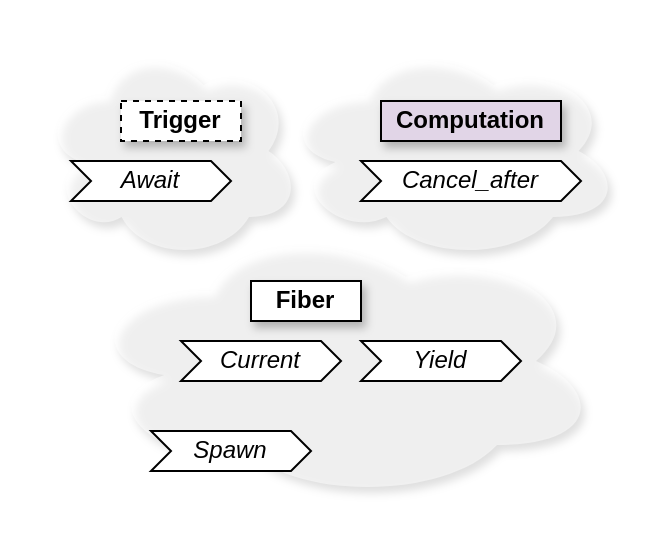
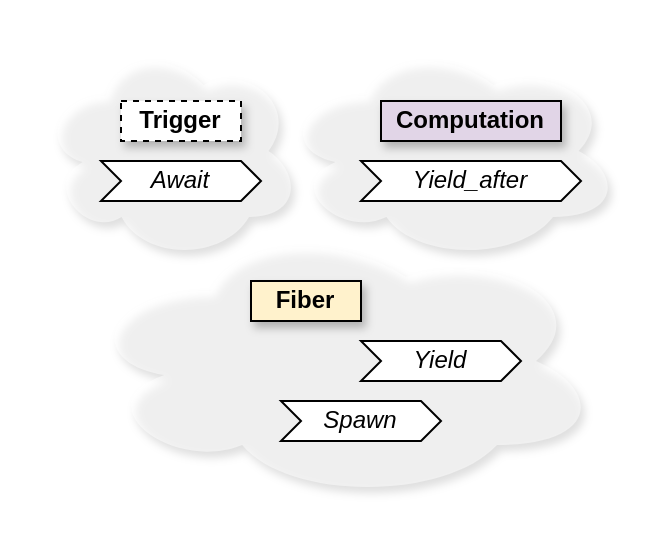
node "Await": moved (151, 181) -> (181, 181)
node "Cancel_after": label "Cancel_after" -> "Yield_after"
node "Fiber": fillcolor #ffffff -> #fff2cc
node "Current": removed
node "Spawn": moved (231, 451) -> (361, 421)
